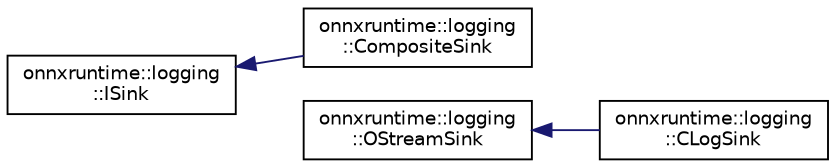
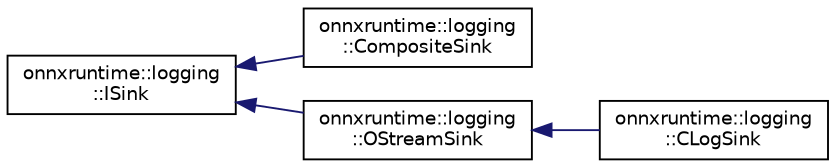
edge "onnxruntime::logging ::OStreamSink" -> "onnxruntime::logging ::ISink": added
